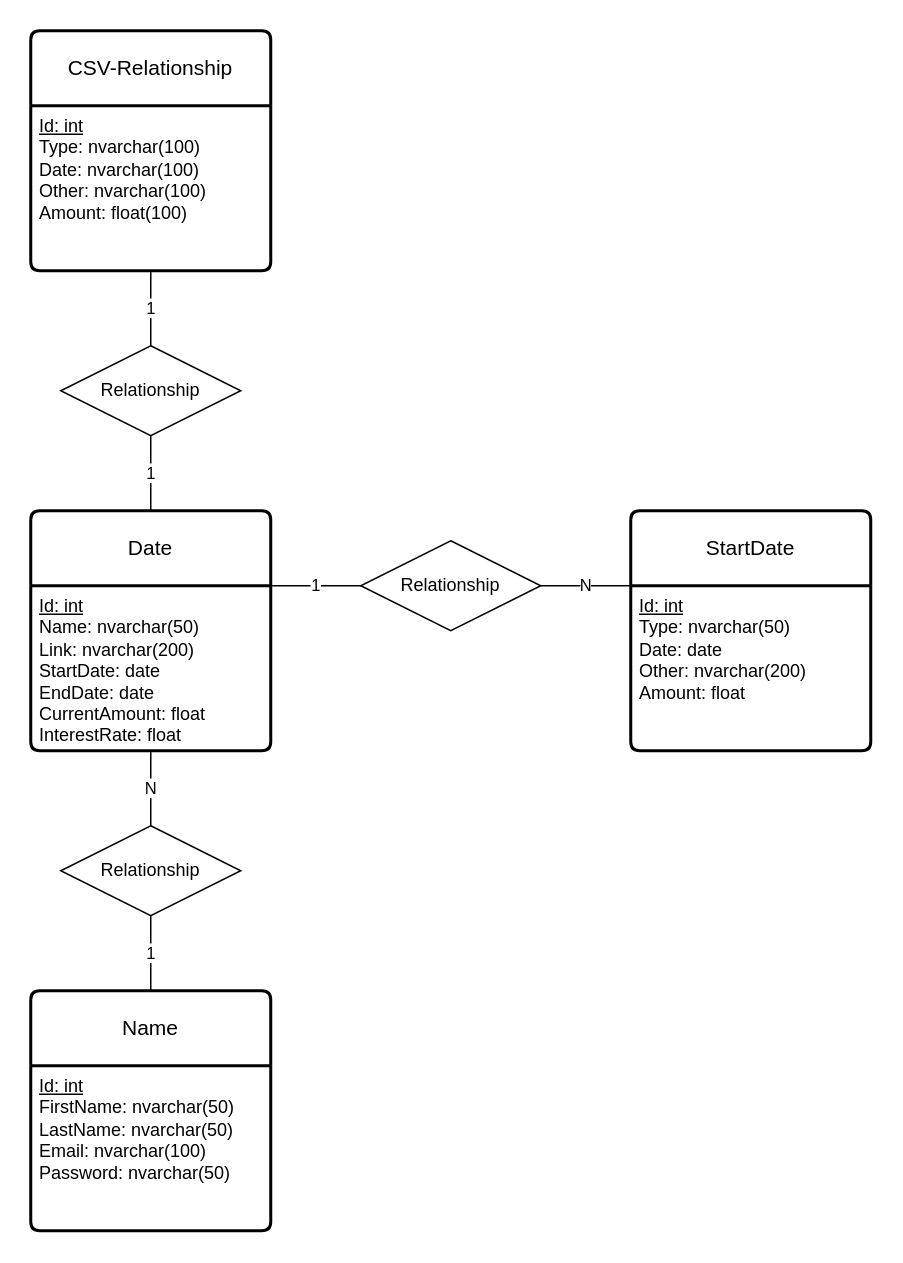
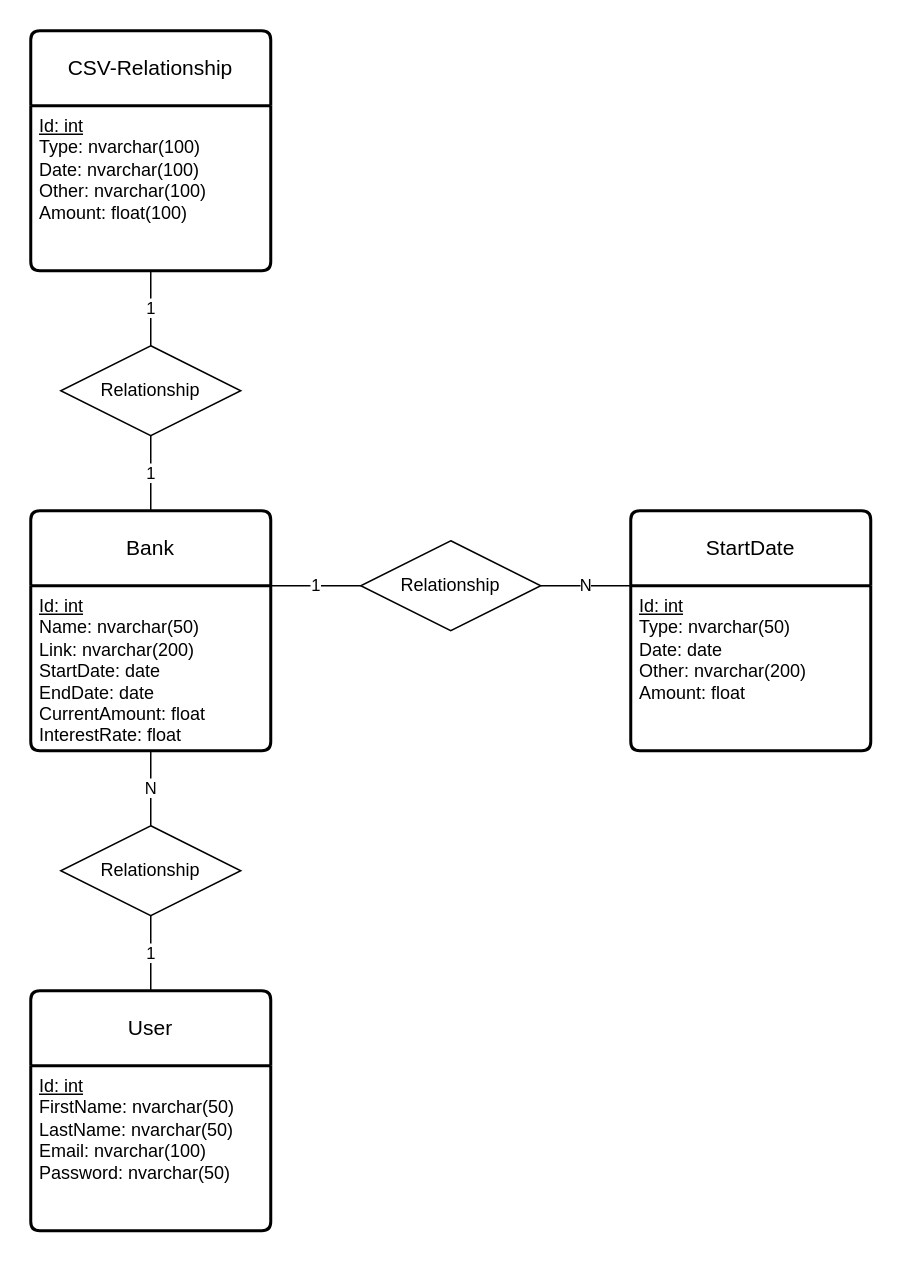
node "Date": label "Date" -> "Bank"
node "Name": label "Name" -> "User"
